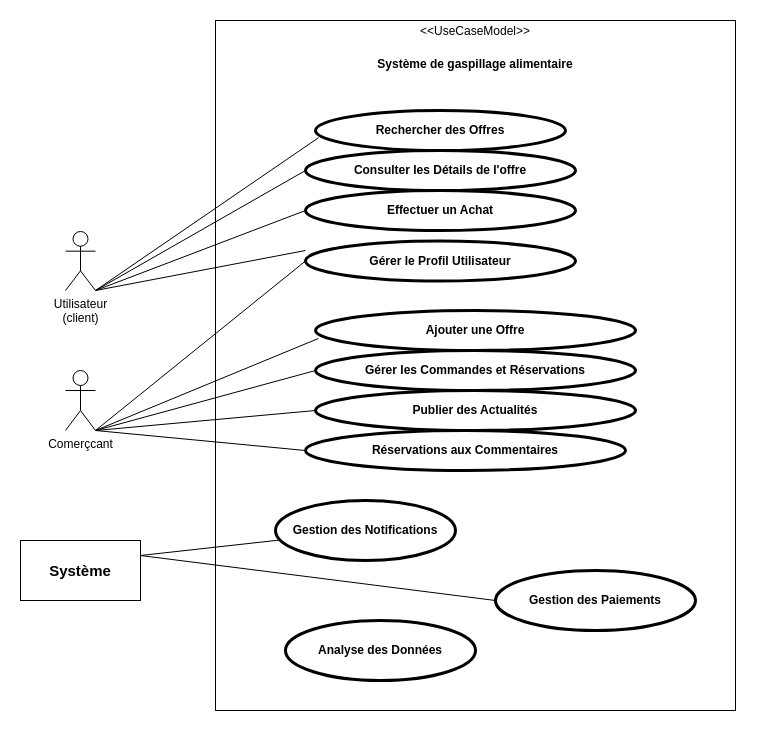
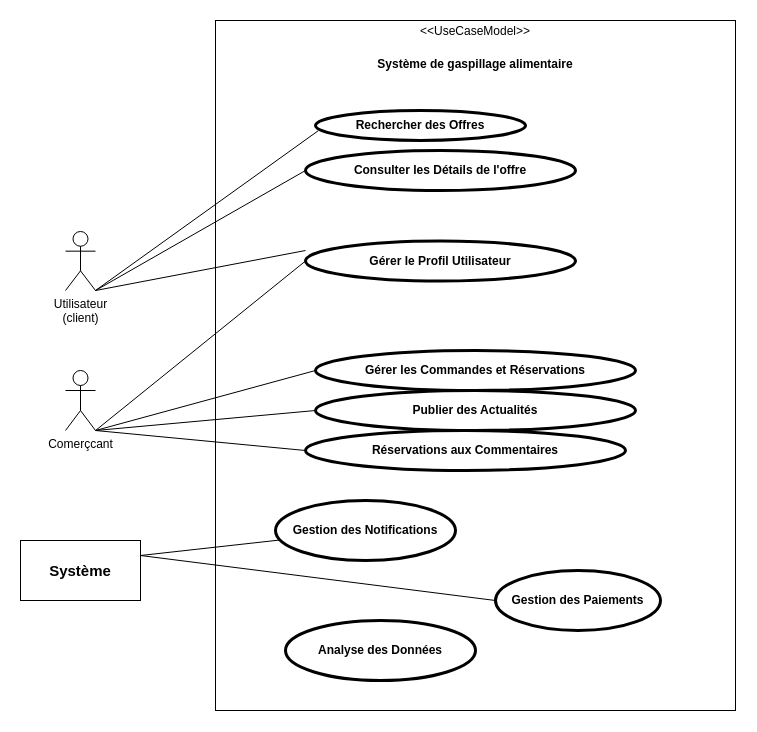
node "Rechercher des Offres": size 250x40 -> 210x30
node "Effectuer un Achat": removed
edge "Effectuer un Achat" -- "Utilisateur (client)": removed
node "Ajouter une Offre": removed
edge "Ajouter une Offre" -- "Comerçcant": removed
node "Gestion des Paiements": size 200x60 -> 165x60
